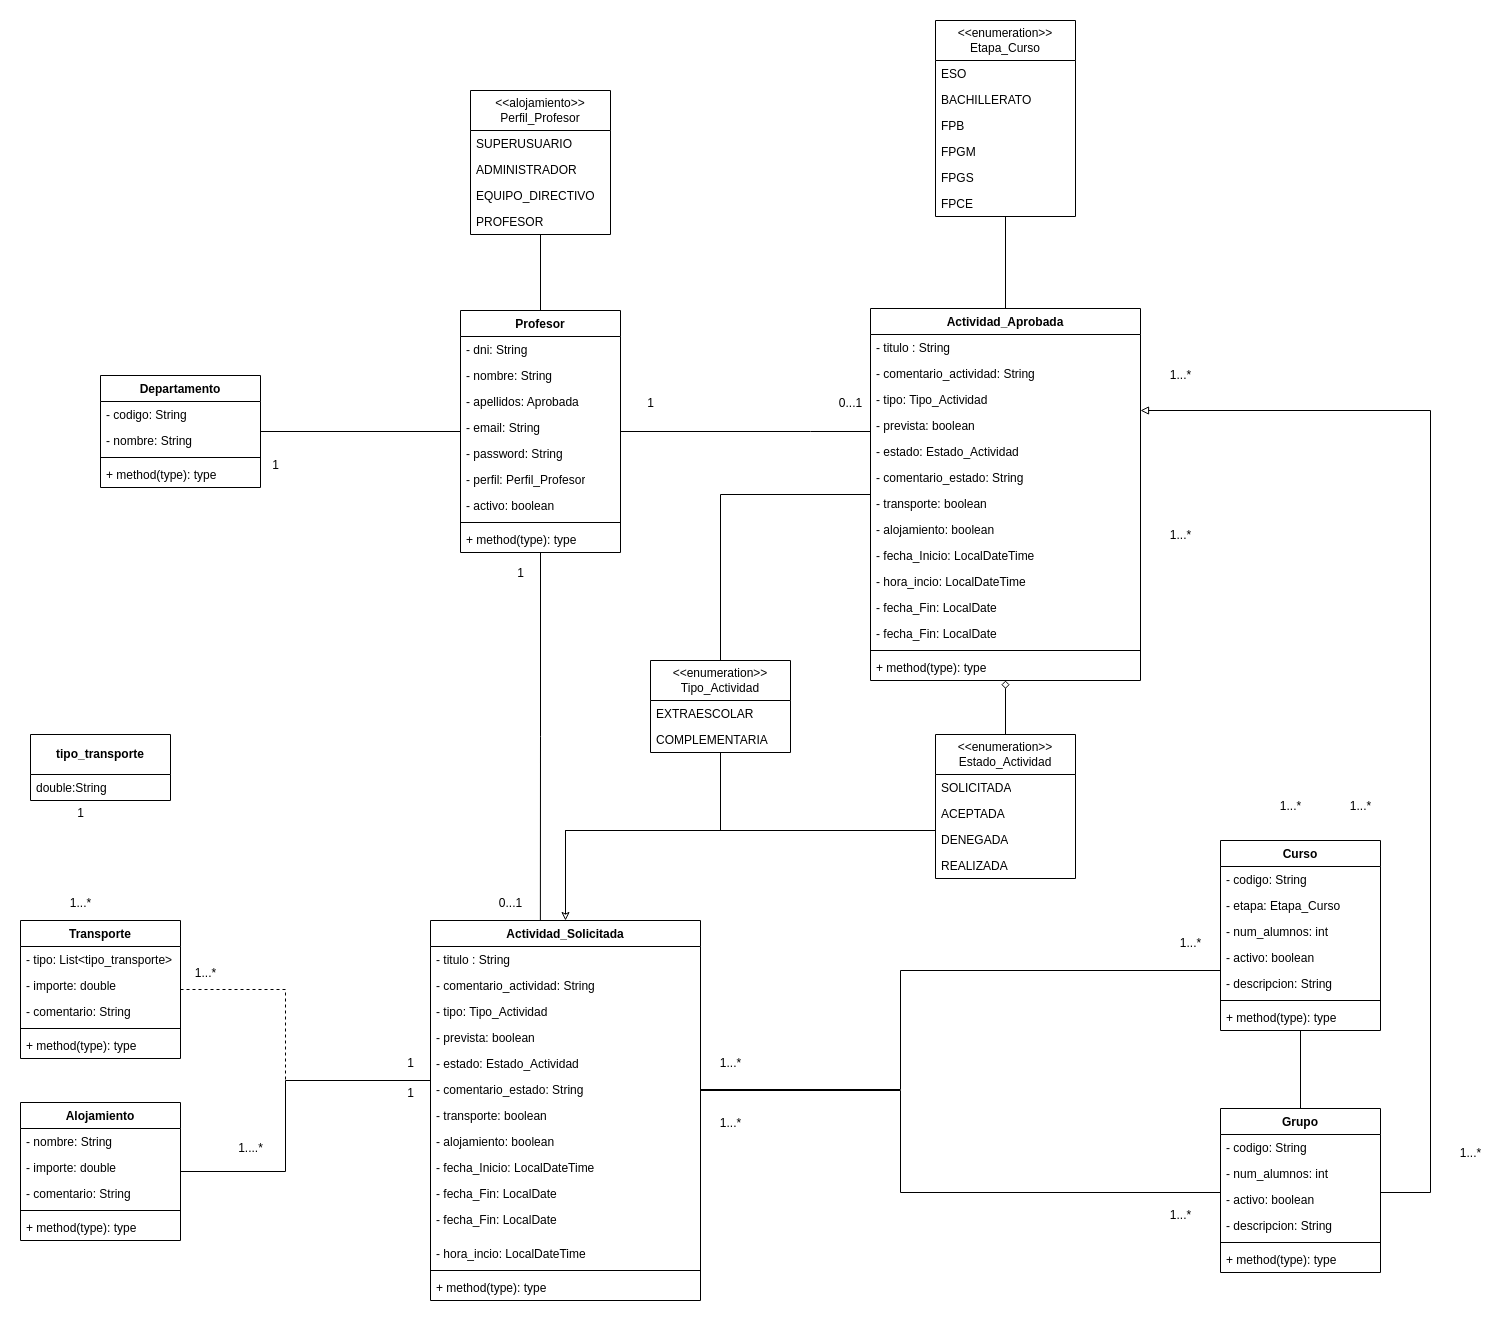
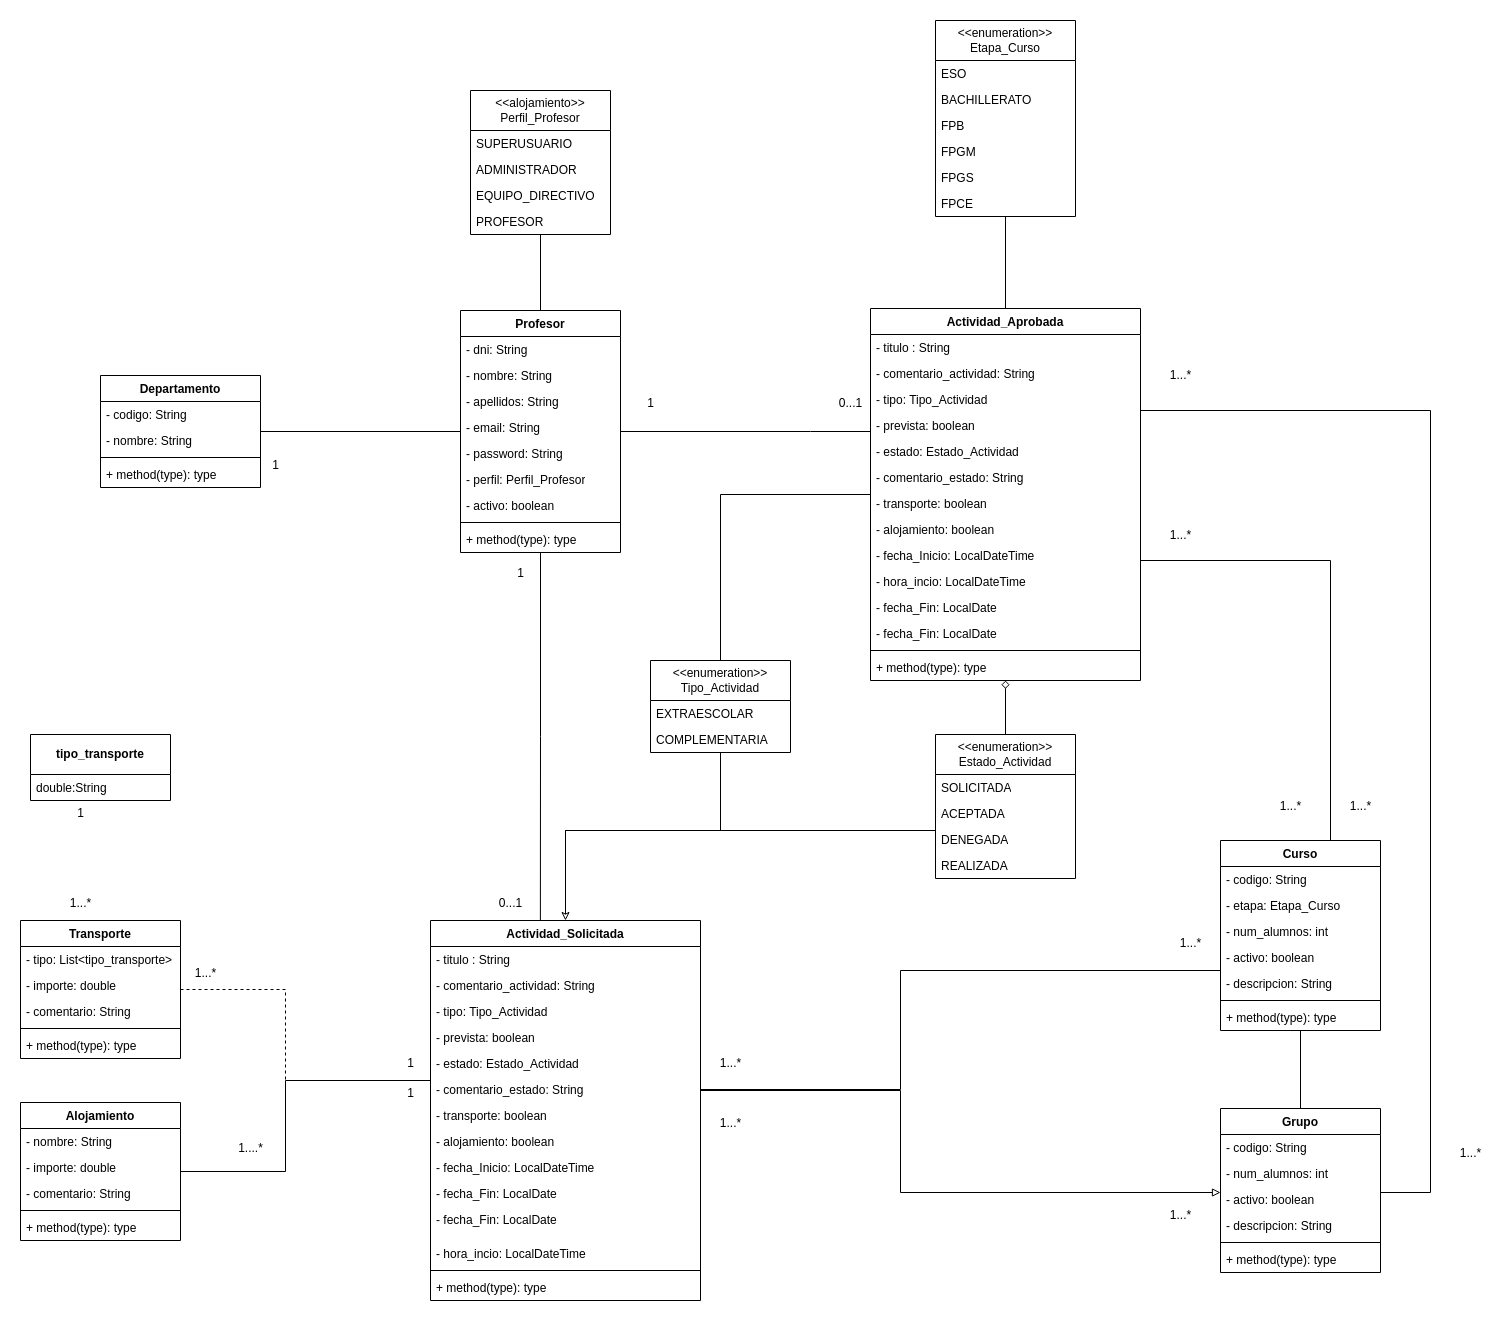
node "- apellidos: Aprobada": label "- apellidos: Aprobada" -> "- apellidos: String"
edge "Grupo" -> "Actividad_Aprobada": arrowhead block -> none
edge "Actividad_Aprobada" -- "Curso": added
edge "Actividad_Solicitada" -- "Grupo": arrowhead none -> block
